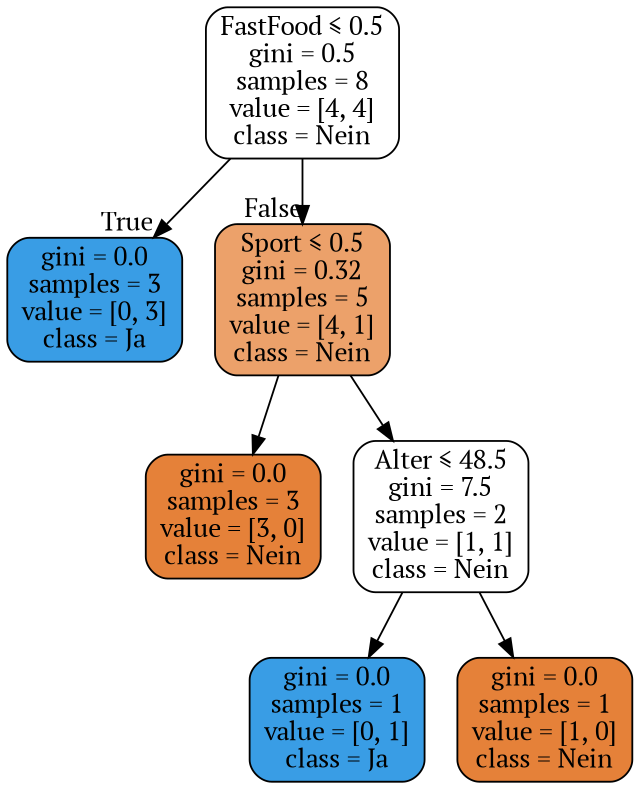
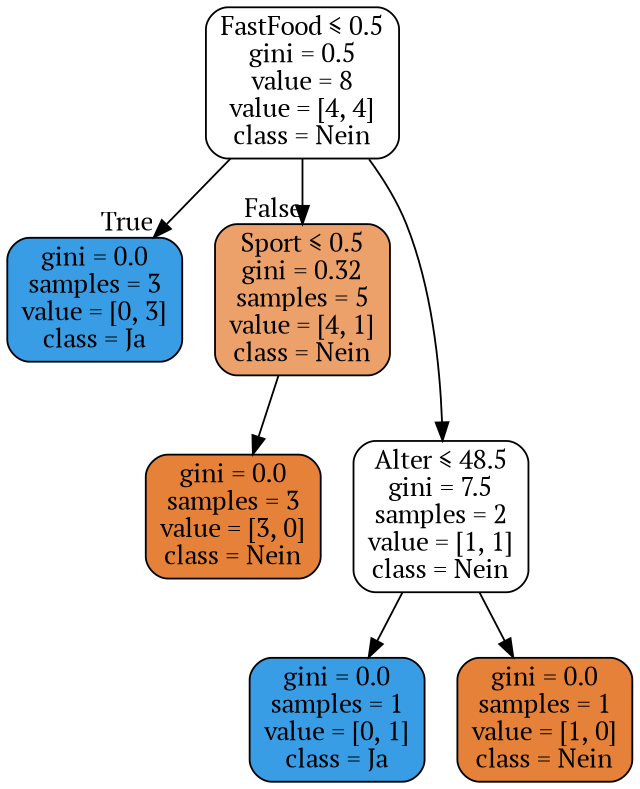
node "FastFood ≤ 0.5": text "samples = 8" -> "value = 8"
edge "Sport ≤ 0.5" -> "Alter ≤ 48.5": now "FastFood ≤ 0.5" -> "Alter ≤ 48.5"
